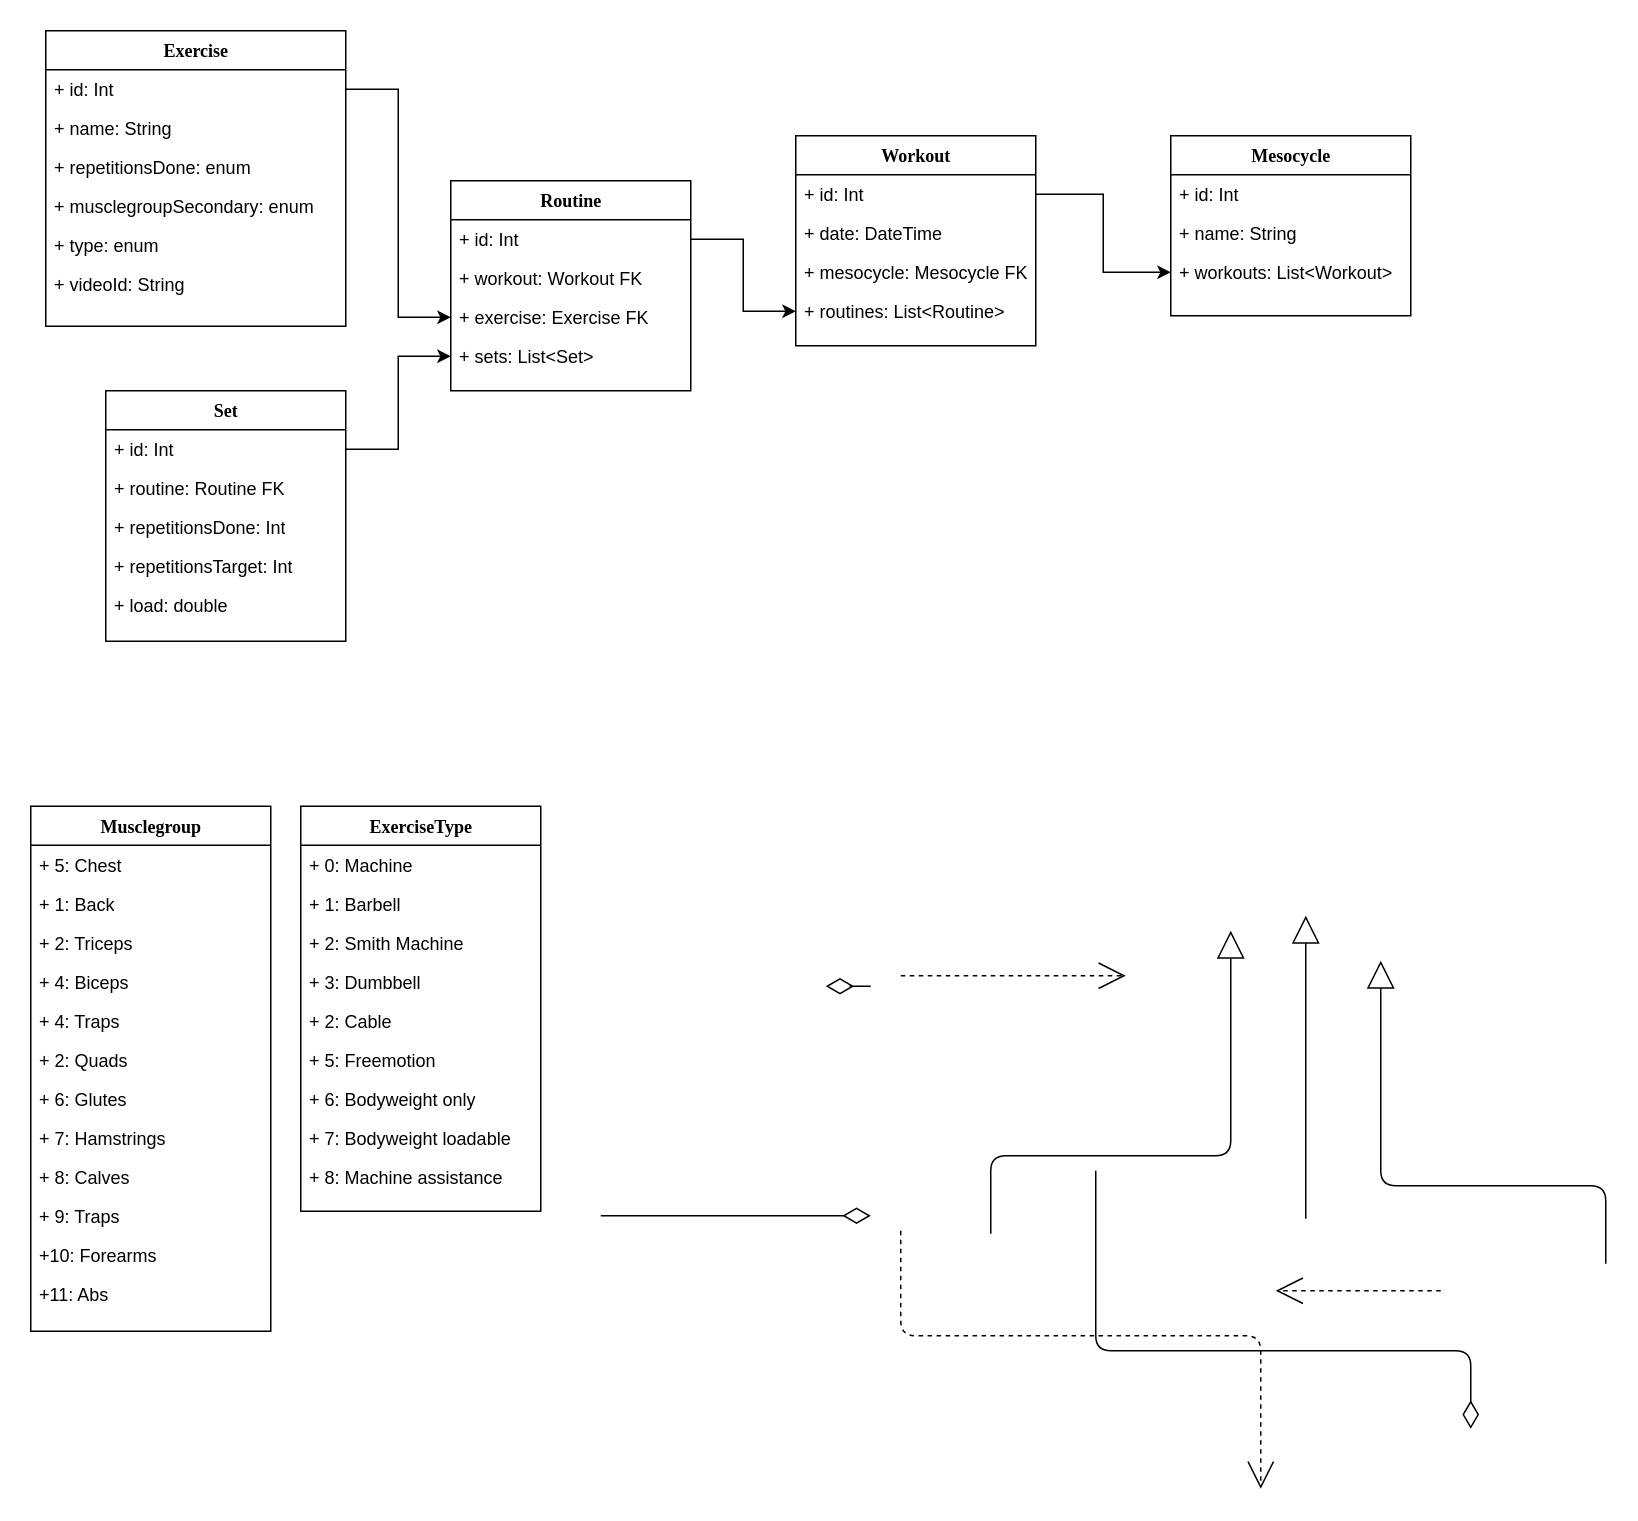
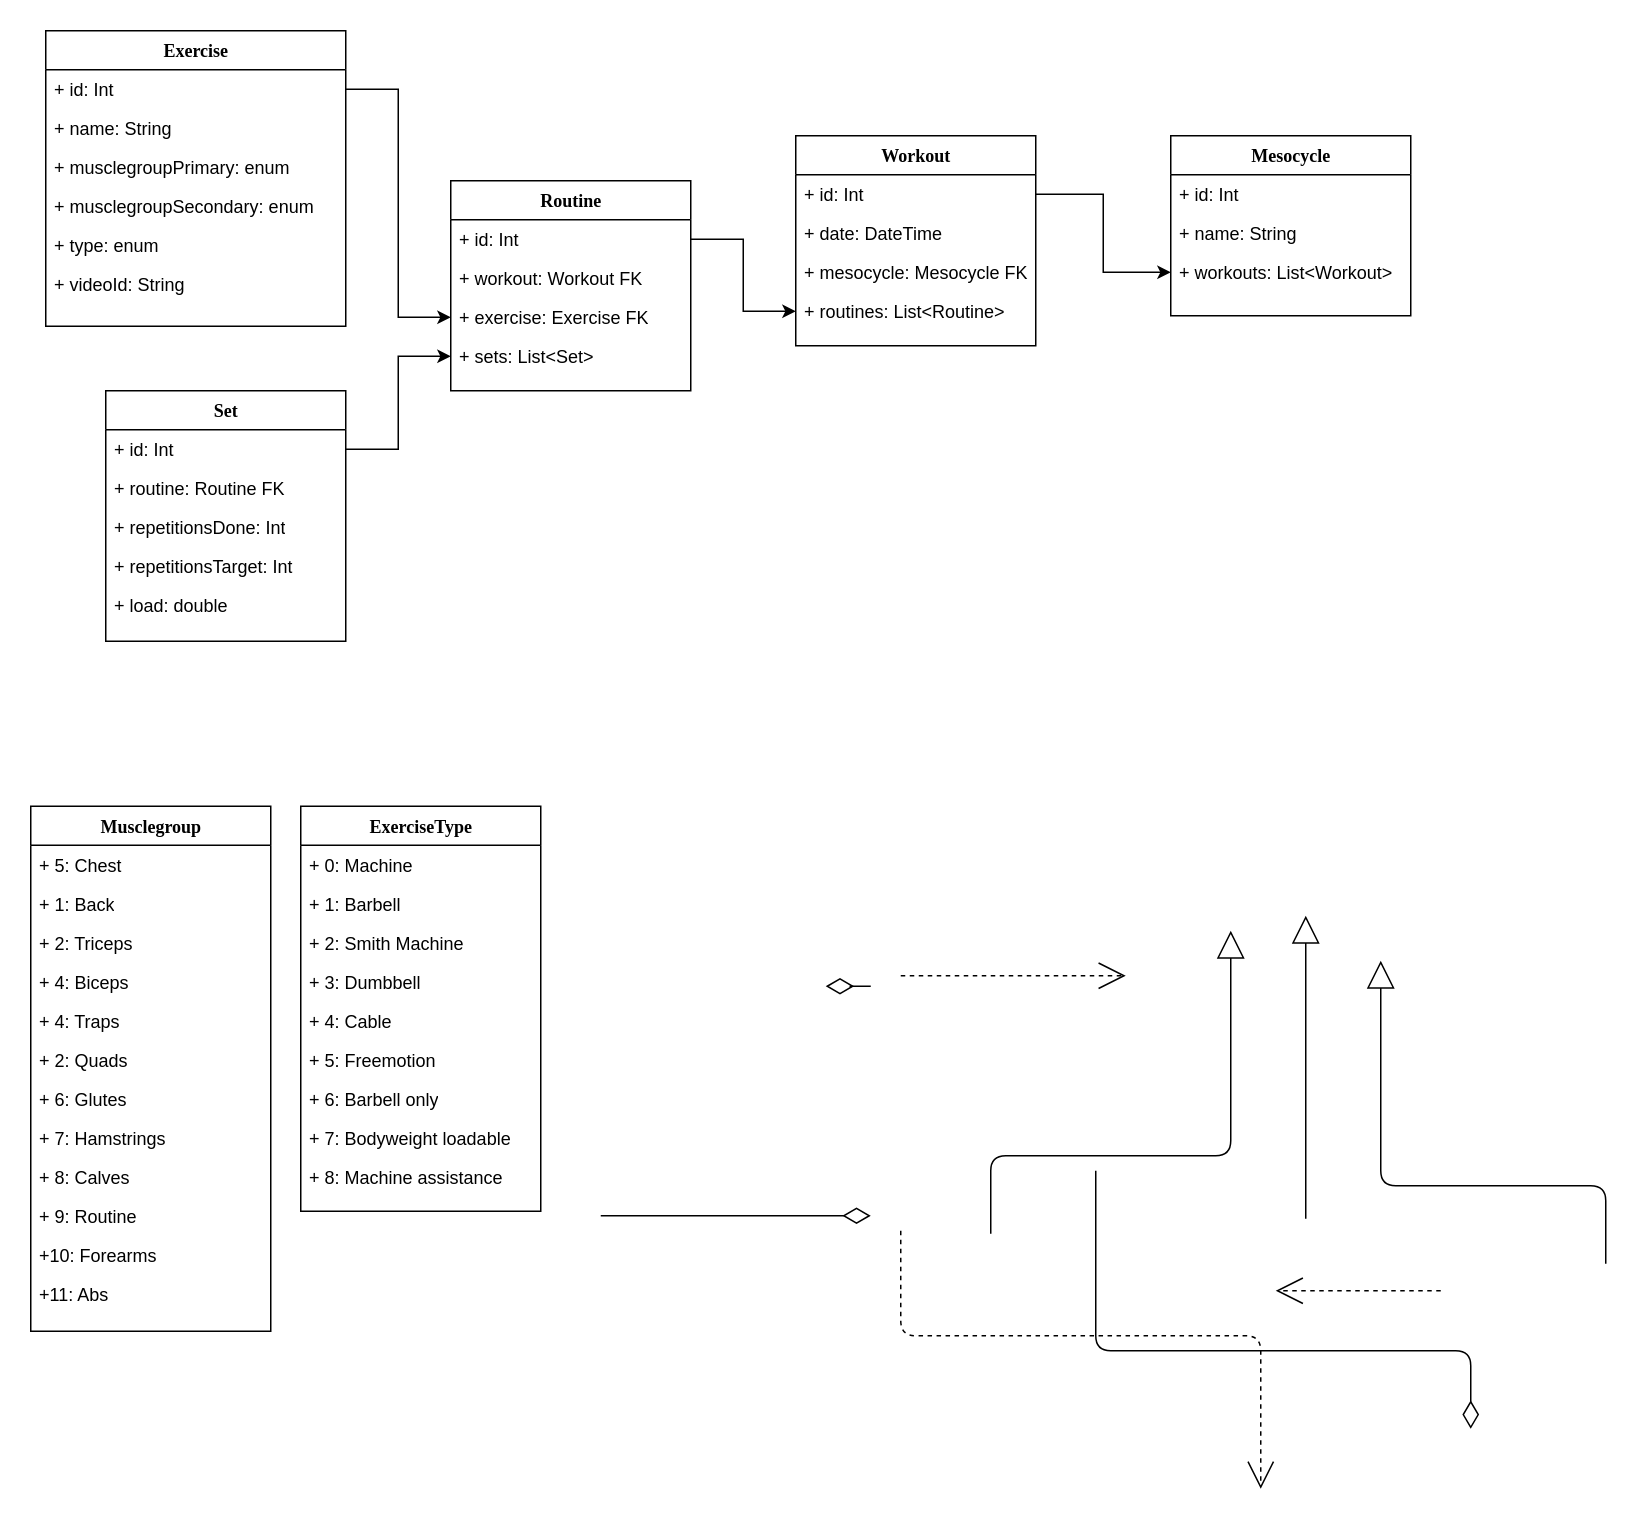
node "+ repetitionsDone: enum": label "+ repetitionsDone: enum" -> "+ musclegroupPrimary: enum"
node "+ 2: Cable": label "+ 2: Cable" -> "+ 4: Cable"
node "+ 6: Bodyweight only": label "+ 6: Bodyweight only" -> "+ 6: Barbell only"
node "+ 9: Traps": label "+ 9: Traps" -> "+ 9: Routine"
